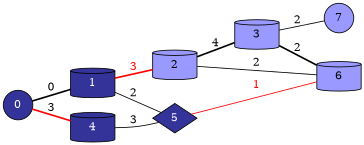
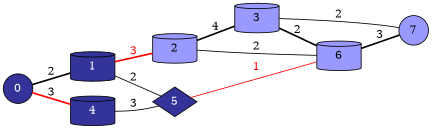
edge "7" -- "6": added, label "3"
edge "1" -- "0": label "0" -> "2"
